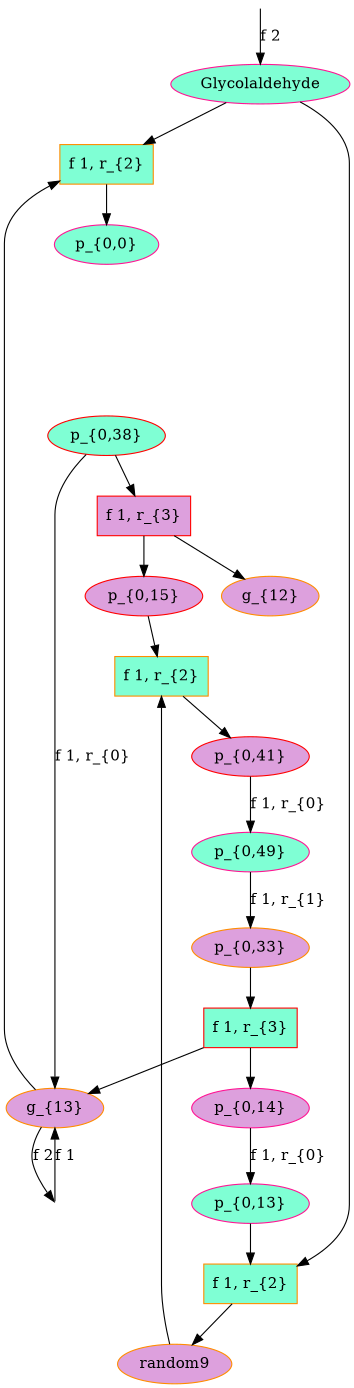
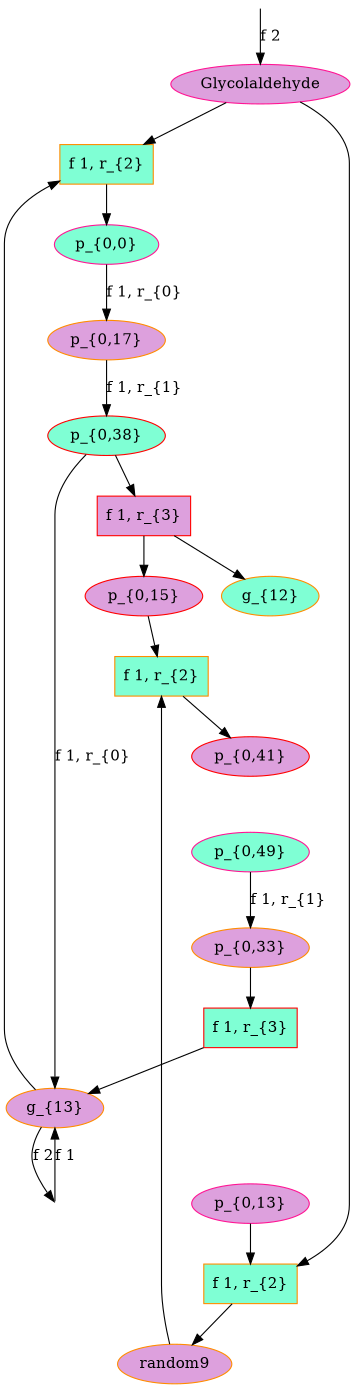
node "Glycolaldehyde": fillcolor aquamarine -> plum
node "p_{0,17}": added
node "g_{12}": fillcolor plum -> aquamarine
edge "p_{0,41}" -> "p_{0,49}": removed, label "f 1, r_{0}"
node "p_{0,14}": removed
node "p_{0,13}": fillcolor aquamarine -> plum
